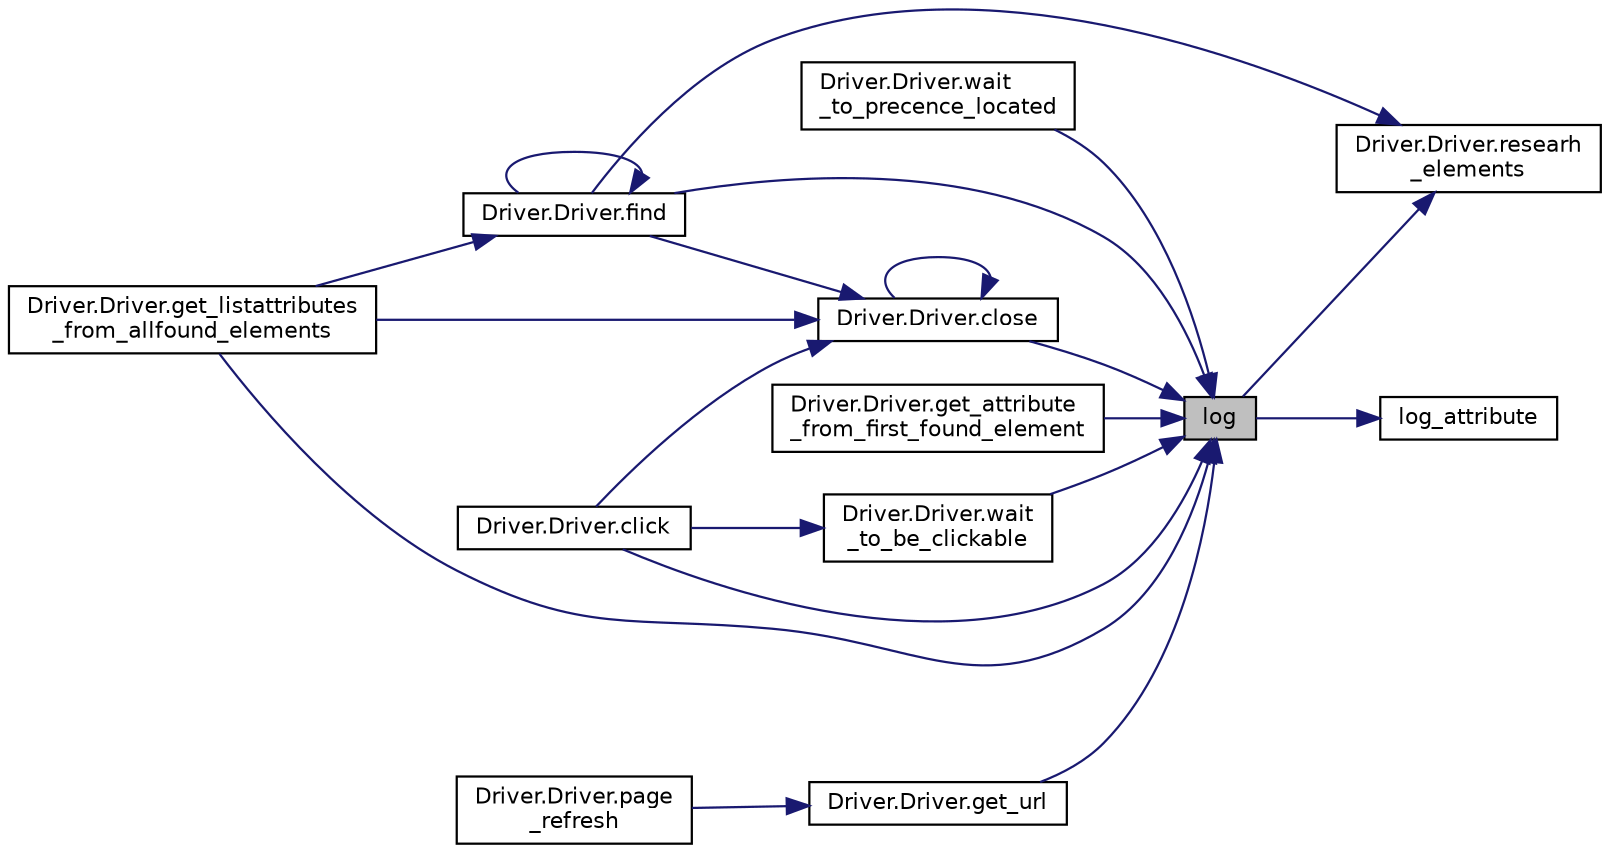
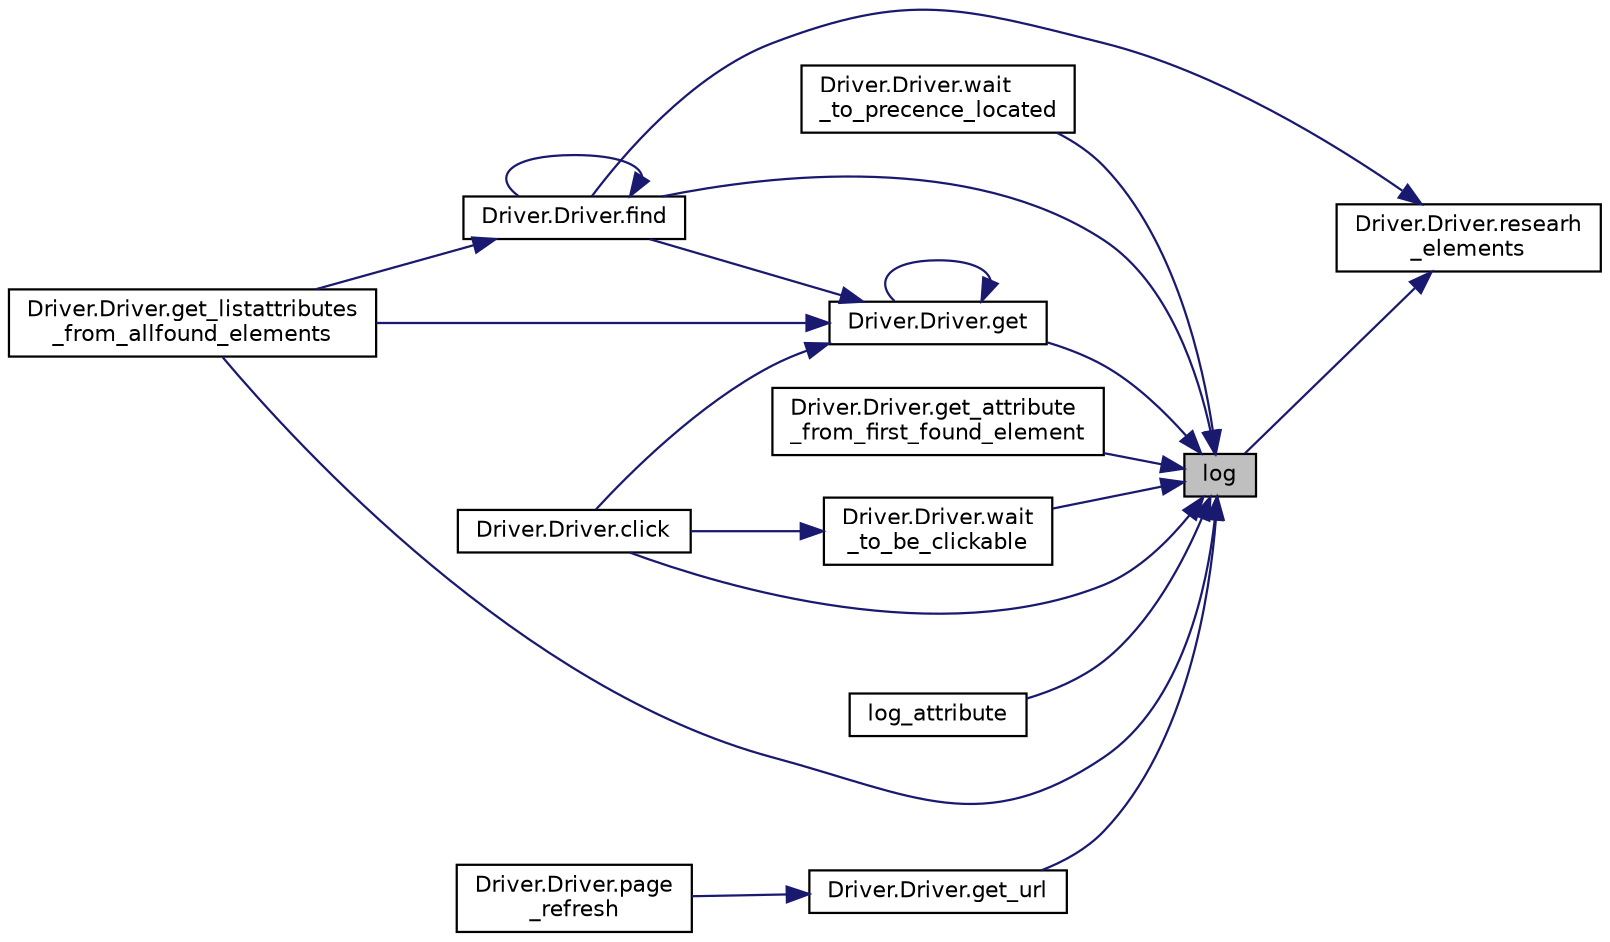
node "Driver.Driver.close": label "Driver.Driver.close" -> "Driver.Driver.get"
edge "log" -> "log_attribute": reversed
